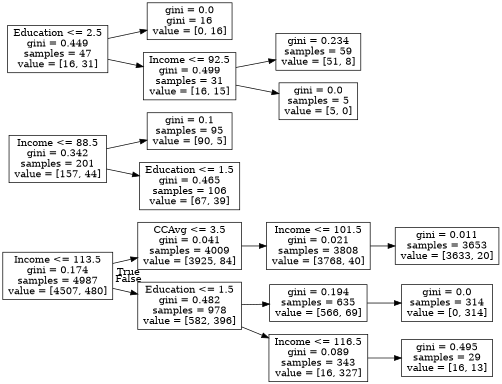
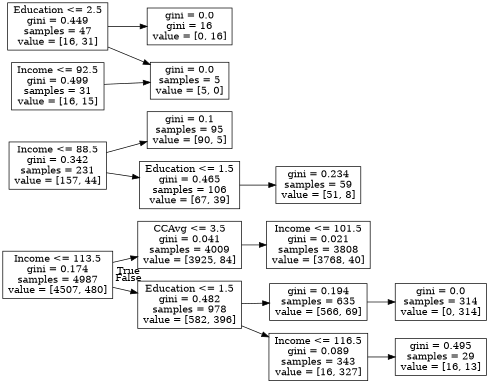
edge "Education <= 2.5 gini = 0.449 samples = 47 value = [16, 31]" -> "Income <= 92.5 gini = 0.499 samples = 31 value = [16, 15]": now "Education <= 2.5 gini = 0.449 samples = 47 value = [16, 31]" -> "gini = 0.0 samples = 5 value = [5, 0]"
edge "Income <= 92.5 gini = 0.499 samples = 31 value = [16, 15]" -> "gini = 0.234 samples = 59 value = [51, 8]": now "Education <= 1.5 gini = 0.465 samples = 106 value = [67, 39]" -> "gini = 0.234 samples = 59 value = [51, 8]"
node "Income <= 88.5 gini = 0.342 samples = 201 value = [157, 44]": label "Income <= 88.5 gini = 0.342 samples = 201 value = [157, 44]" -> "Income <= 88.5 gini = 0.342 samples = 231 value = [157, 44]"
node "gini = 0.011 samples = 3653 value = [3633, 20]": removed
